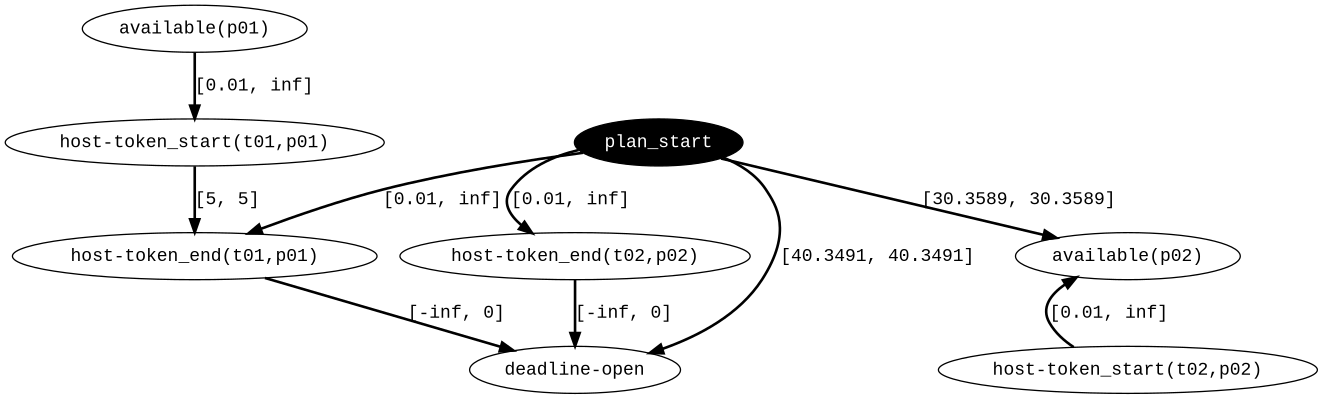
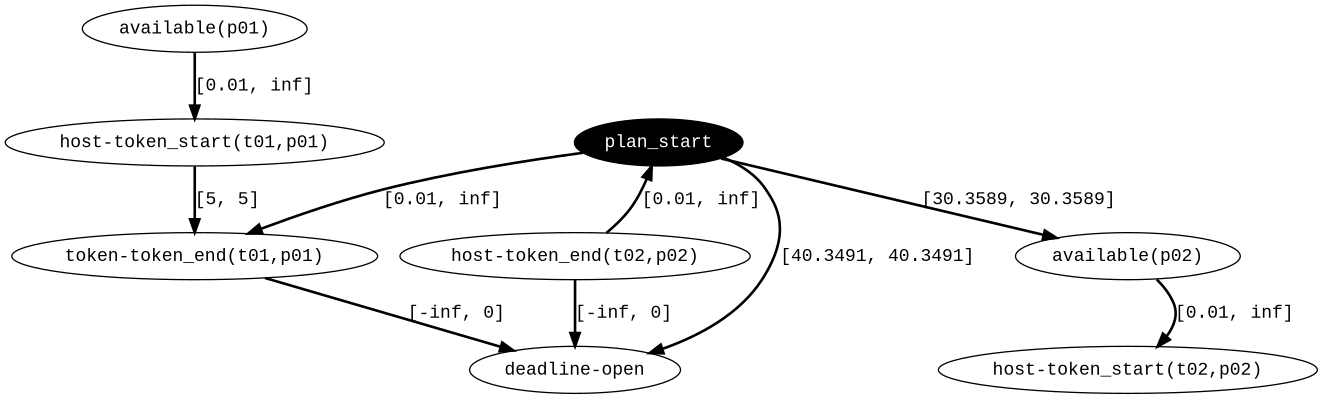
edge "plan_start" -> "host-token_end(t02,p02)": reversed
node "host-token_end(t01,p01)": label "host-token_end(t01,p01)" -> "token-token_end(t01,p01)"
edge "host-token_start(t02,p02)" -> "available(p02)": reversed
